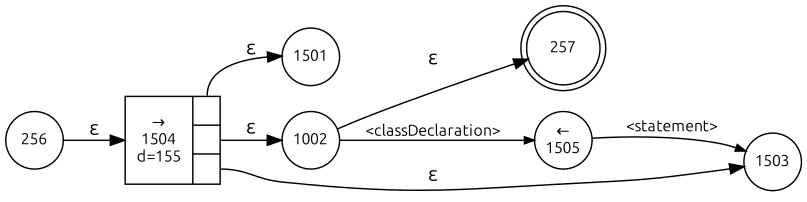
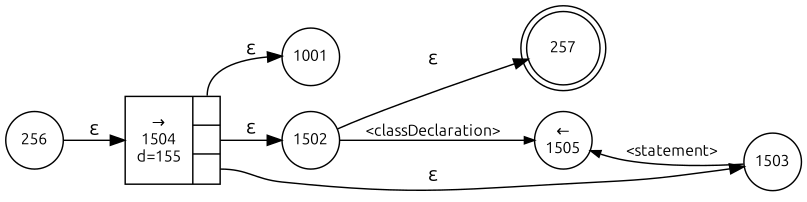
node "1501": label "1501" -> "1001"
edge "← 1505" -> "1503": reversed
node "1002": label "1002" -> "1502"
